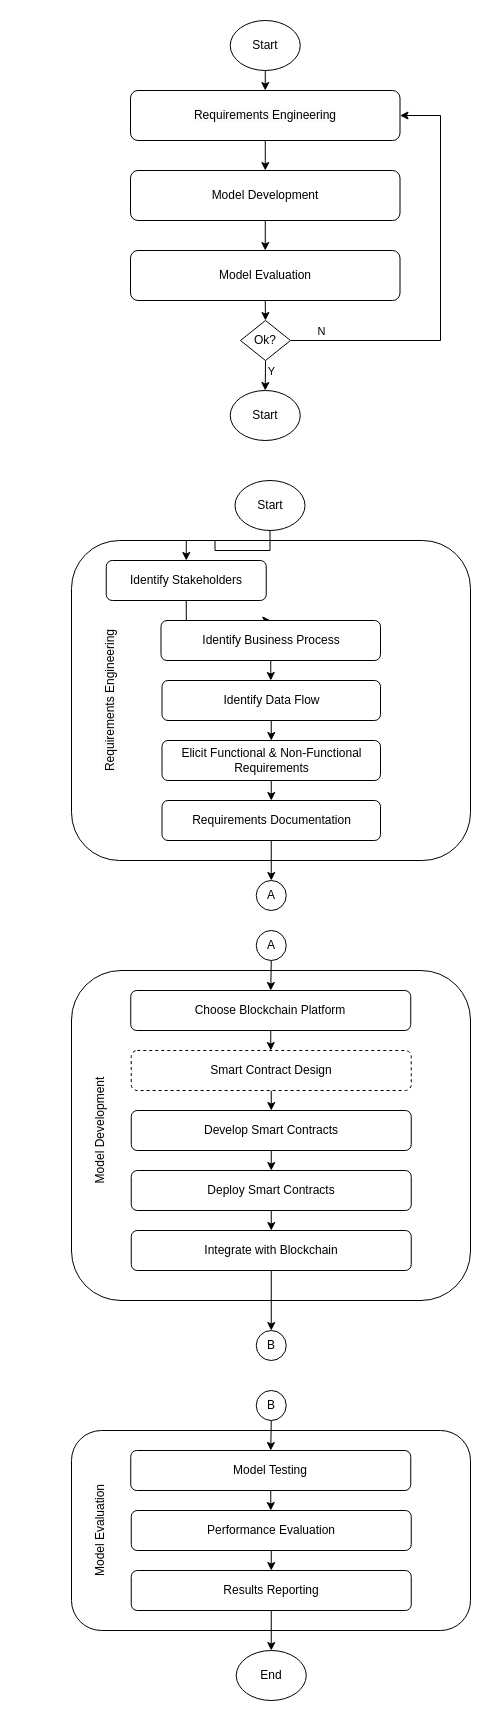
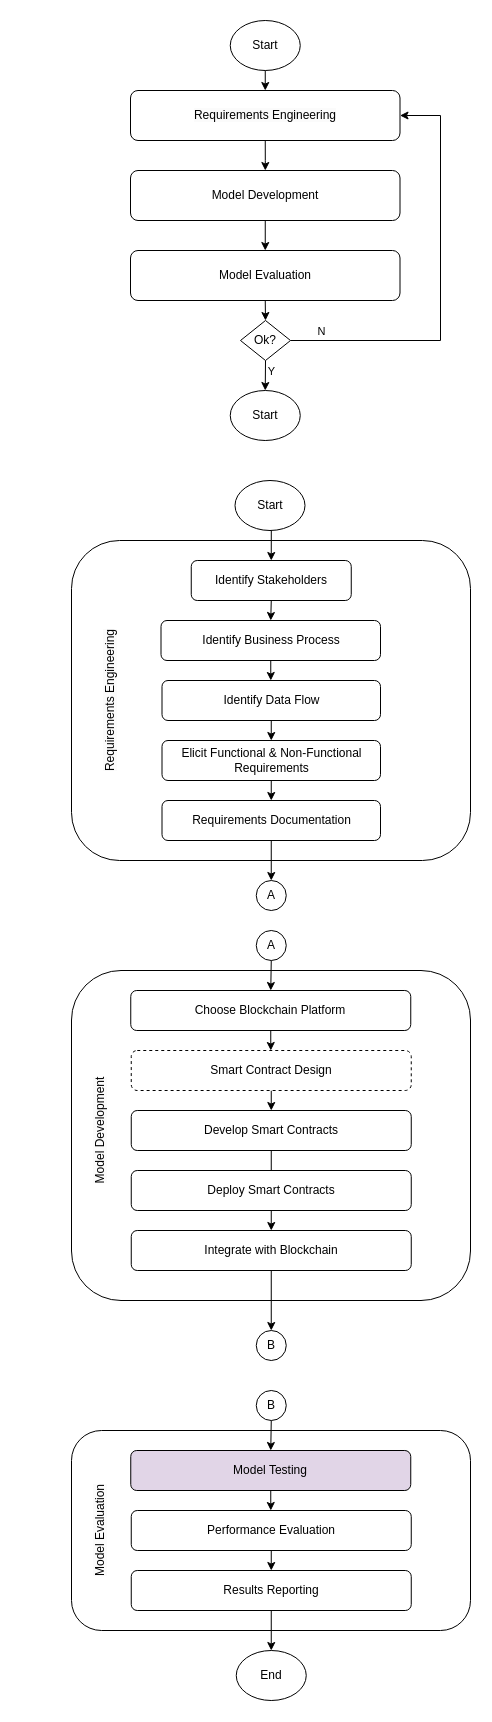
node "Identify Stakeholders": moved (186, 581) -> (271, 581)
edge "Develop Smart Contracts" -> "Deploy Smart Contracts": arrowhead classic -> none
node "Model Testing": fillcolor #ffffff -> #e1d5e7
